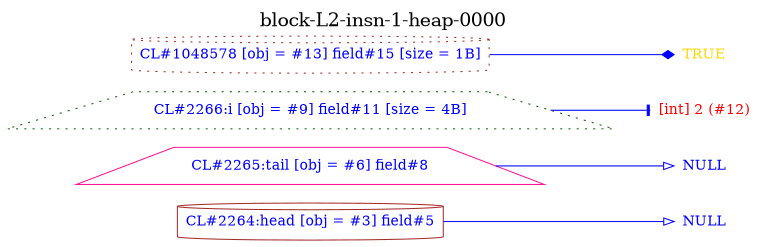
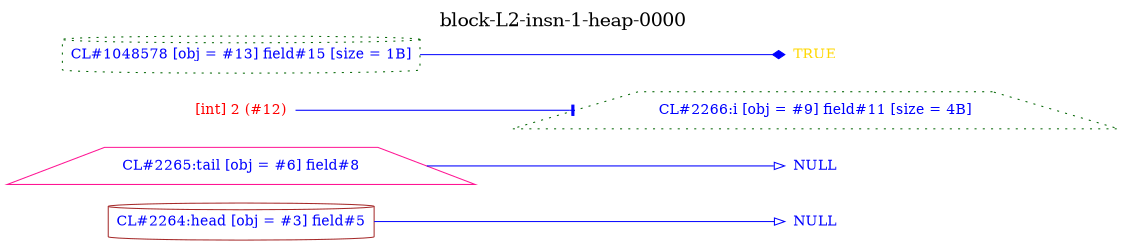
node "CL#1048578 [obj = #13] field#15 [size = 1B]": color brown -> darkgreen
edge "CL#2266:i [obj = #9] field#11 [size = 4B]" -> "[int] 2 (#12)": reversed
